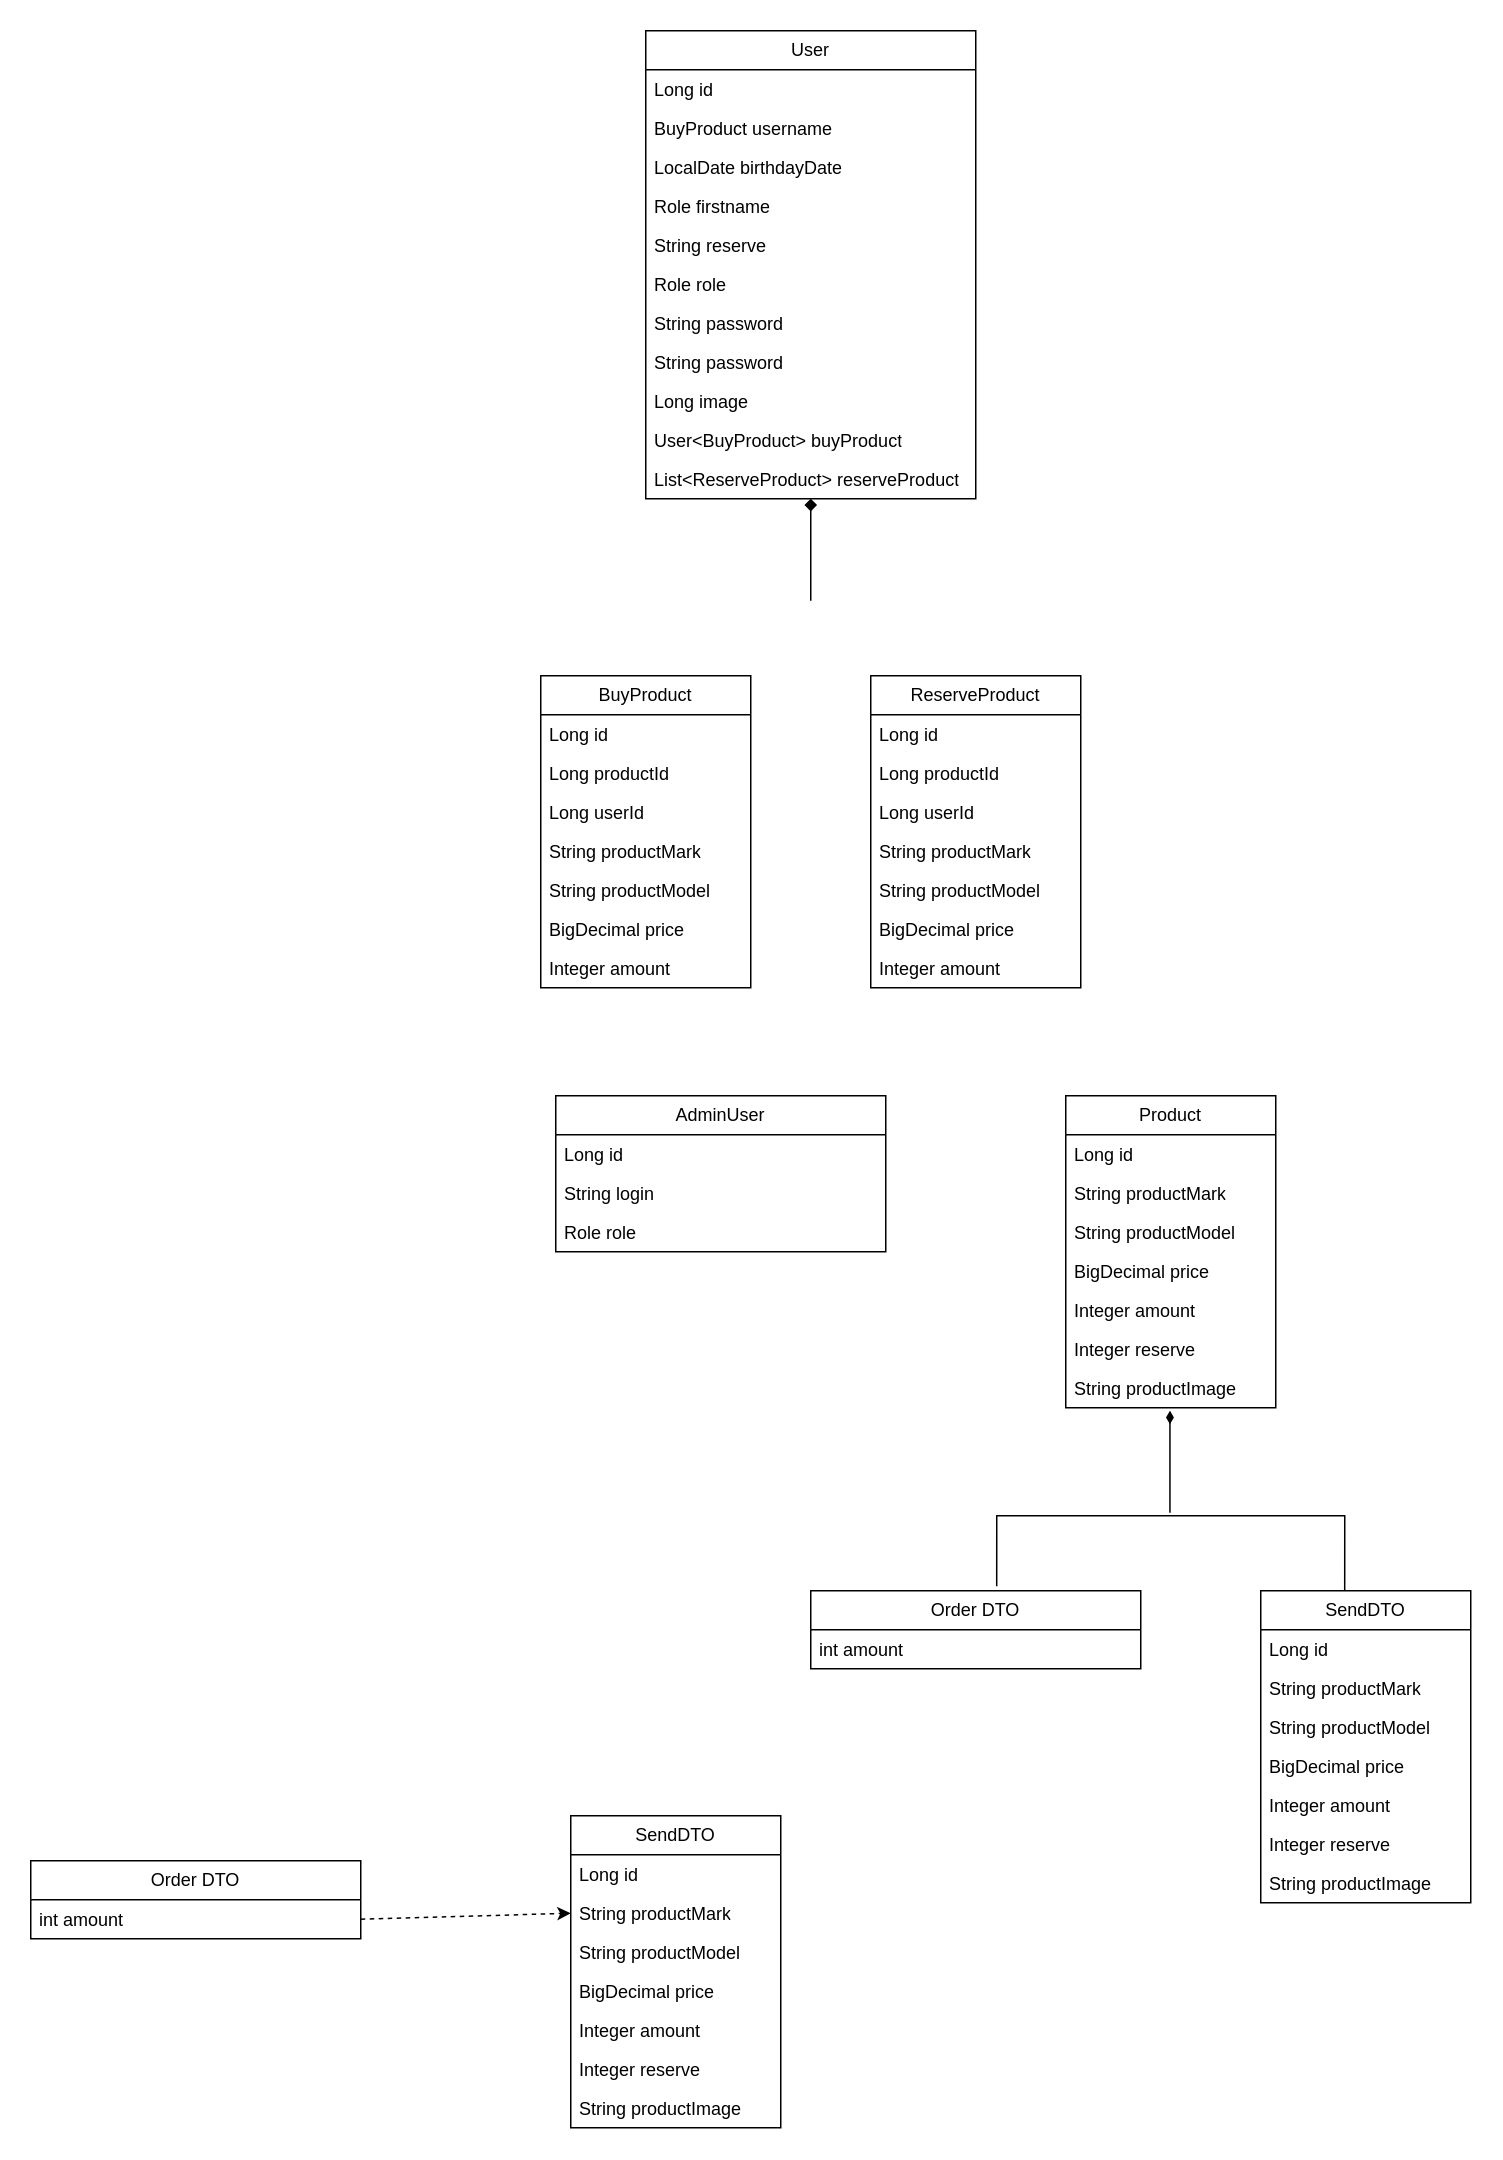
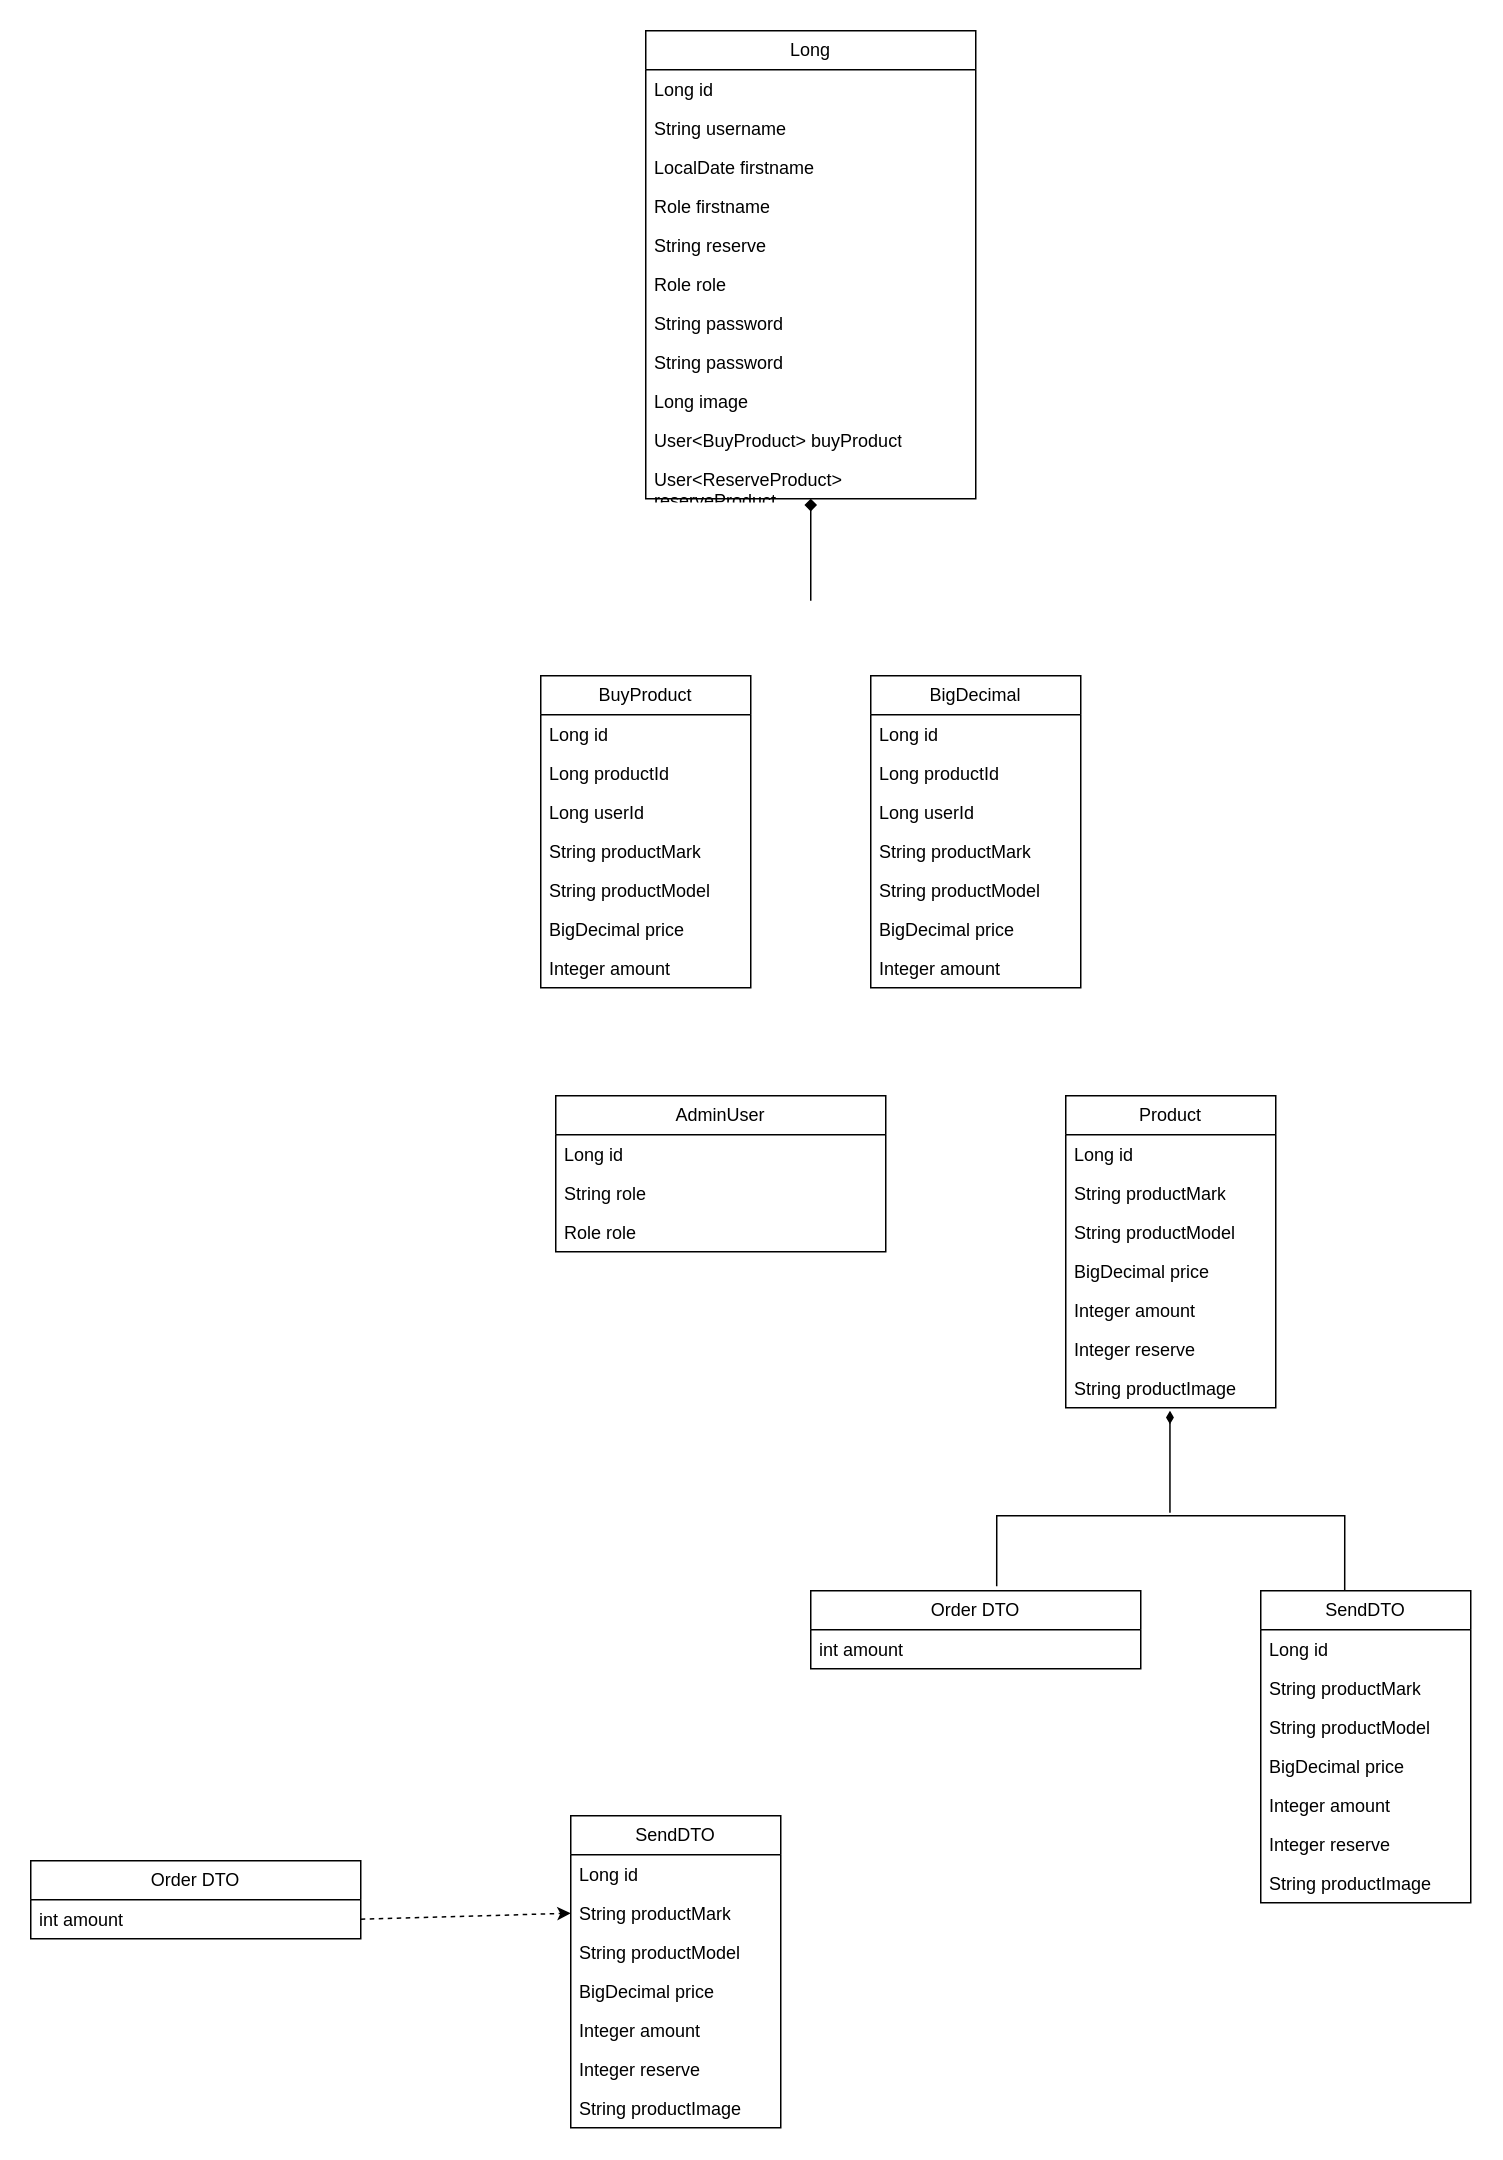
node "User": label "User" -> "Long"
node "BuyProduct username": label "BuyProduct username" -> "String username"
node "LocalDate birthdayDate": label "LocalDate birthdayDate" -> "LocalDate firstname"
node "List<ReserveProduct> reserveProduct": label "List<ReserveProduct> reserveProduct" -> "User<ReserveProduct> reserveProduct"
node "ReserveProduct": label "ReserveProduct" -> "BigDecimal"
node "String login": label "String login" -> "String role"
